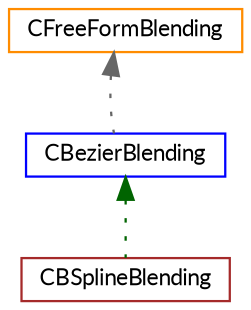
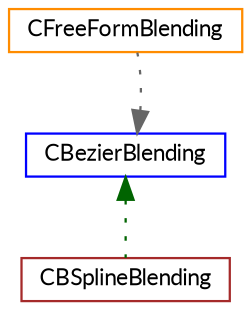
edge "CBezierBlending" -> "CFreeFormBlending": reversed
